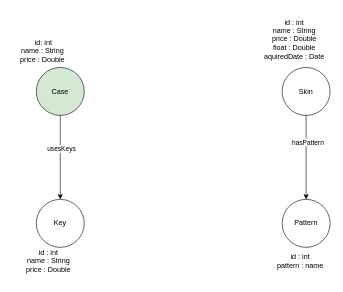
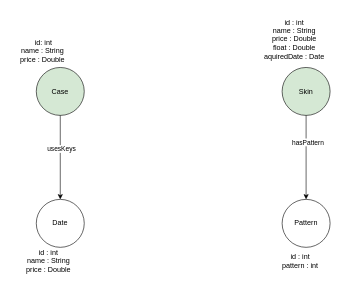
node "Skin": fillcolor #ffffff -> #d5e8d4
node "Key": label "Key" -> "Date"
node "id : int pattern : name": label "id : int pattern : name" -> "id : int pattern : int"
